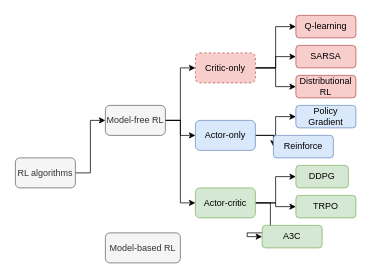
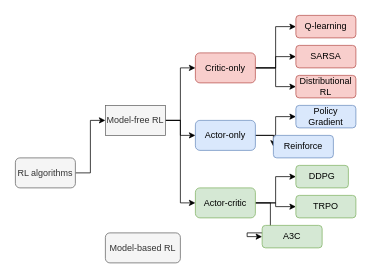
node "Critic-only": style dashed -> solid
node "Model-free RL": shape rounded rectangle -> rectangle
